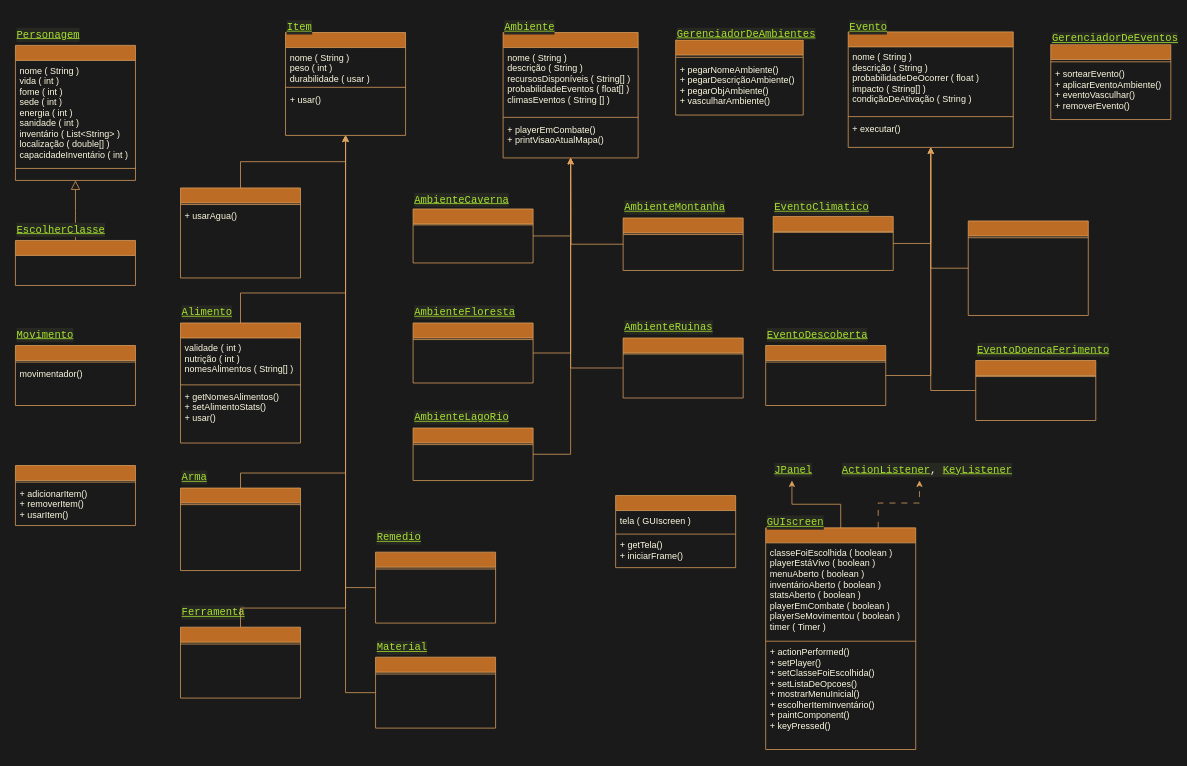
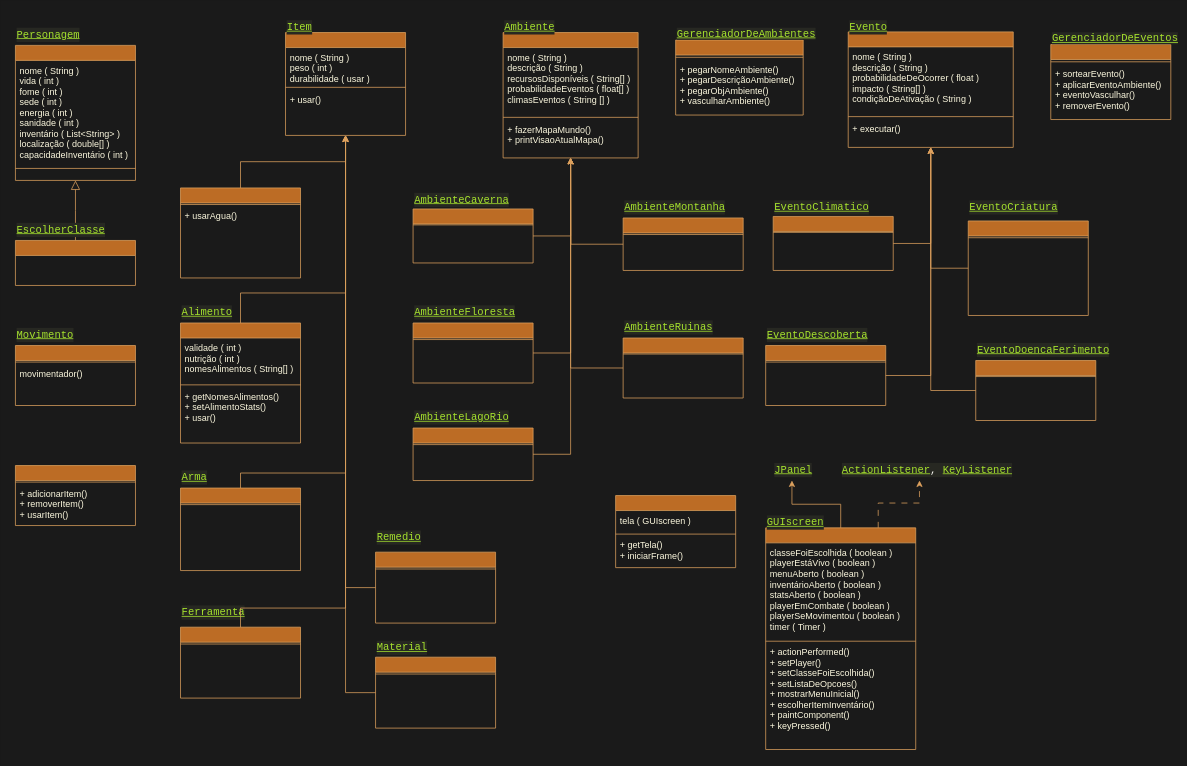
node "+ playerEmCombate() + printVisaoAtualMapa()": label "+ playerEmCombate() + printVisaoAtualMapa()" -> "+ fazerMapaMundo() + printVisaoAtualMapa()"
node "EventoCriatura": added
